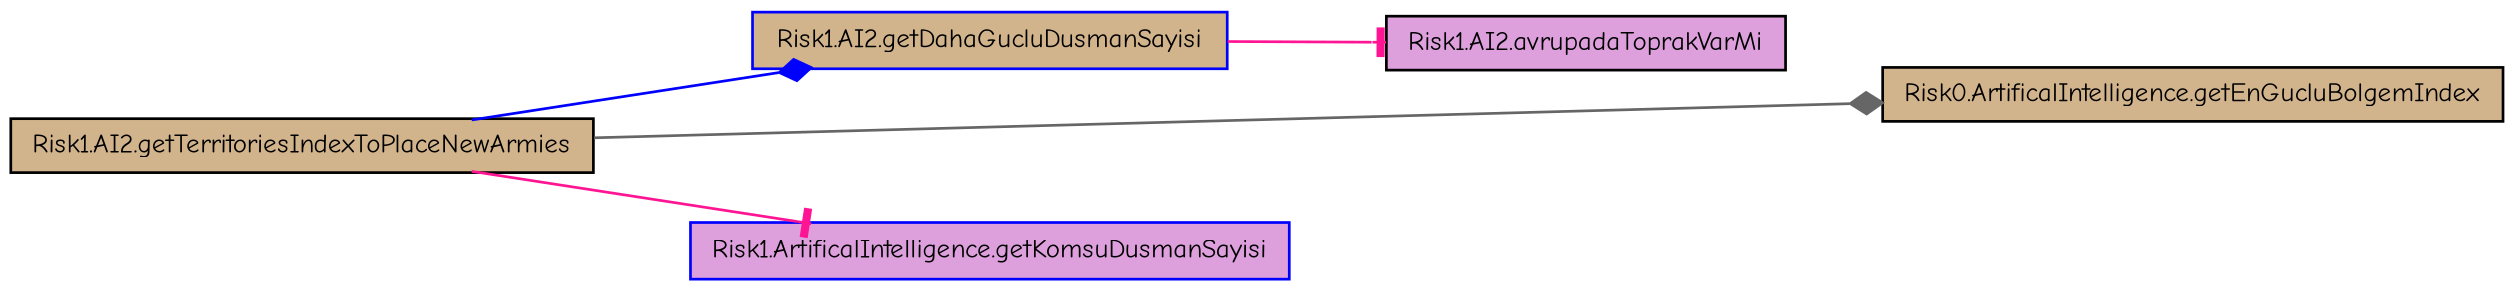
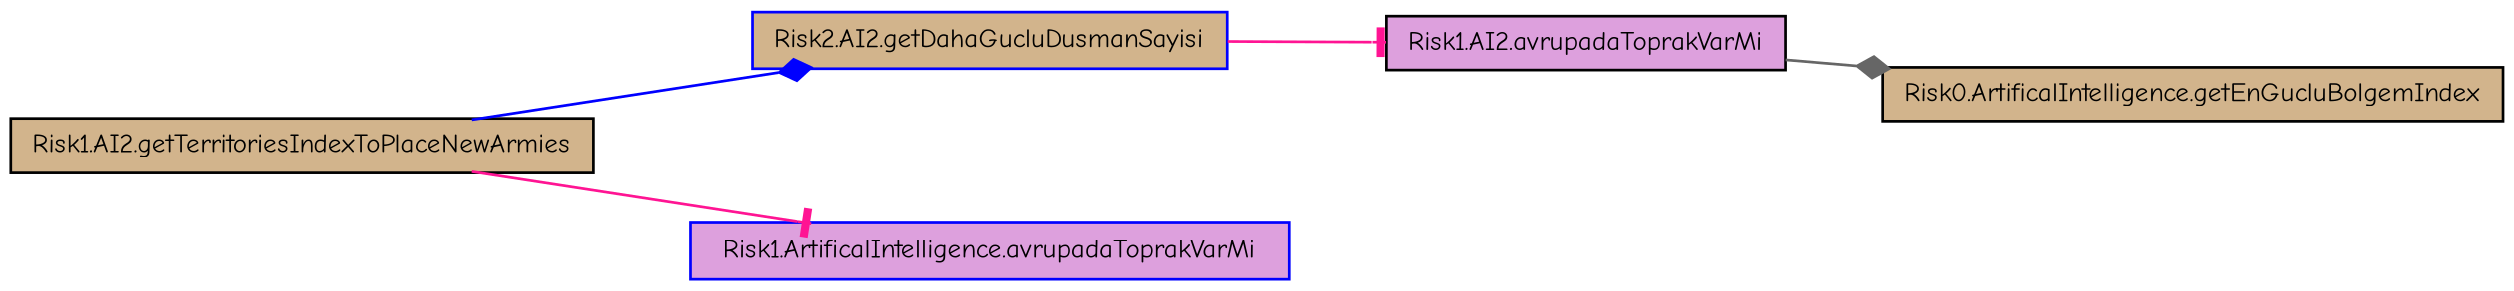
node "Risk1.AI2.getDahaGucluDusmanSayisi": label "Risk1.AI2.getDahaGucluDusmanSayisi" -> "Risk2.AI2.getDahaGucluDusmanSayisi"
edge "Risk1.AI2.getTerritoriesIndexToPlaceNewArmies" -> "Risk0.ArtificalIntelligence.getEnGucluBolgemIndex": now "Risk1.AI2.avrupadaToprakVarMi" -> "Risk0.ArtificalIntelligence.getEnGucluBolgemIndex"
node "Risk1.ArtificalIntelligence.getKomsuDusmanSayisi": label "Risk1.ArtificalIntelligence.getKomsuDusmanSayisi" -> "Risk1.ArtificalIntelligence.avrupadaToprakVarMi"
